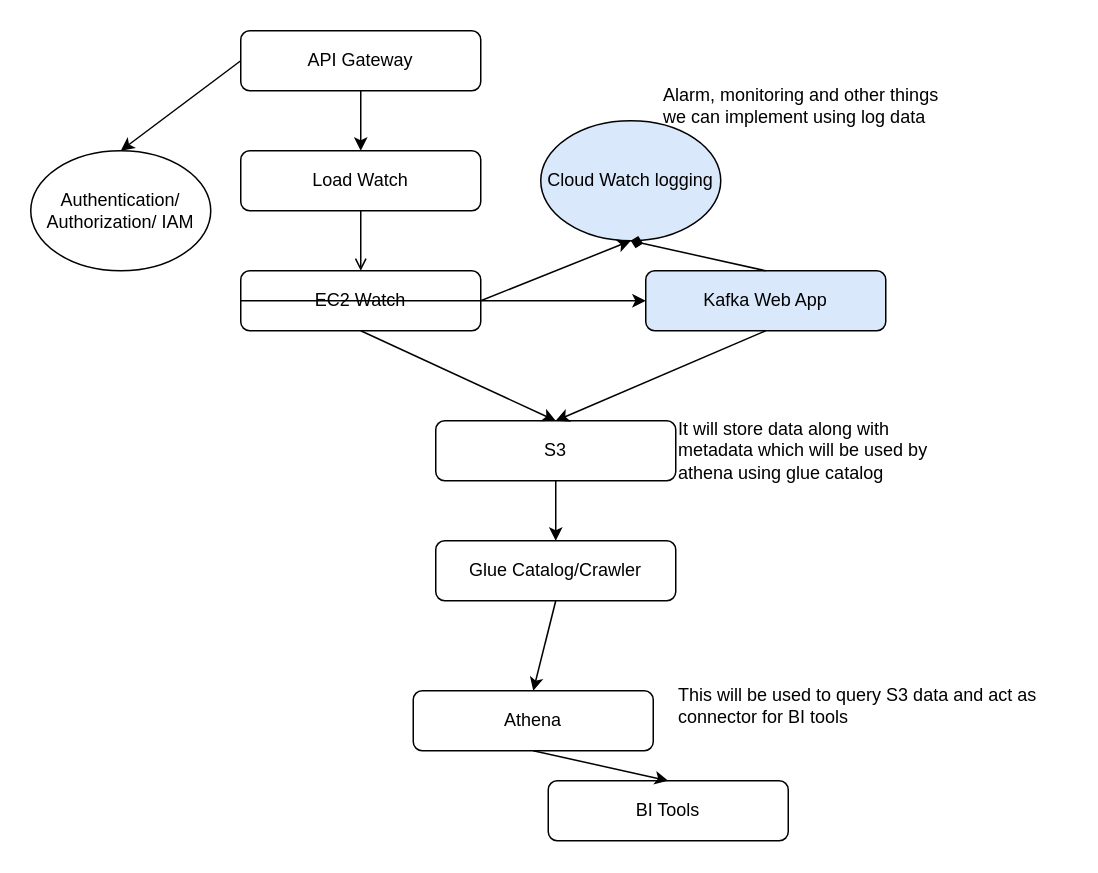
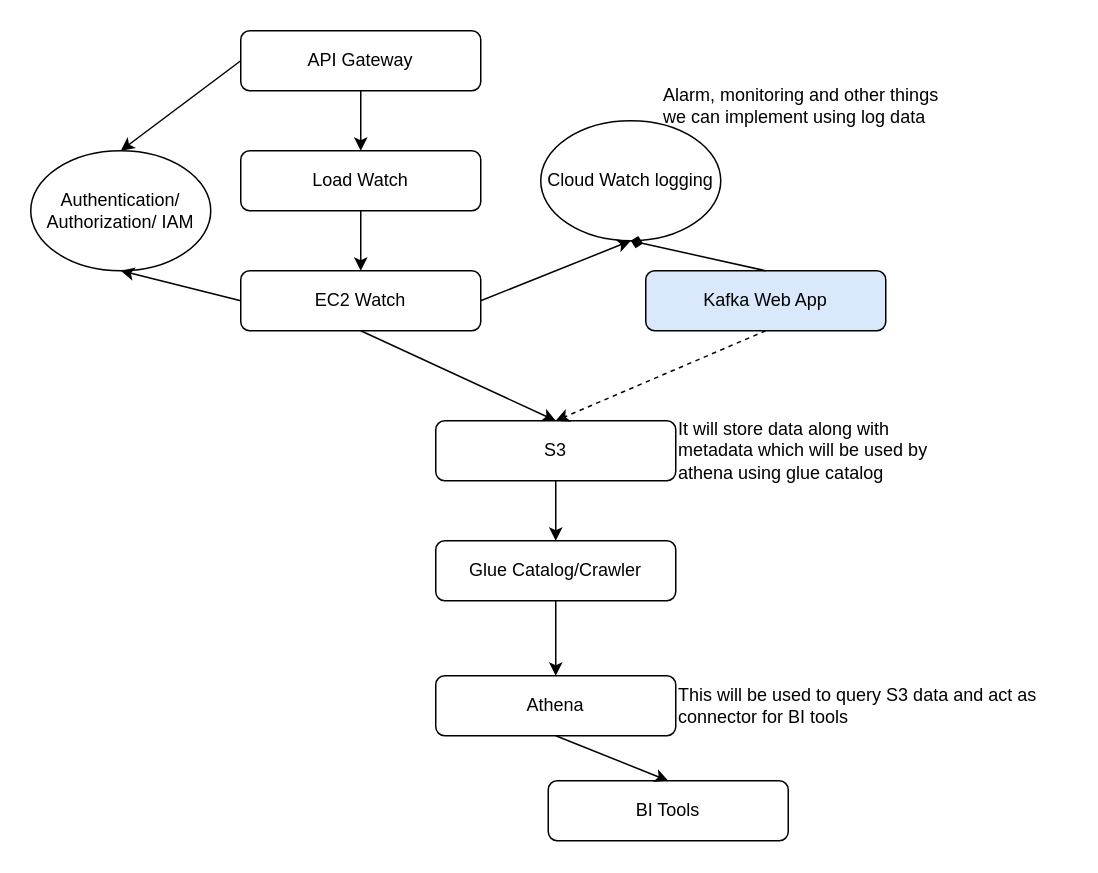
node "Cloud Watch logging": fillcolor #dae8fc -> #ffffff
edge "Load Watch" -> "EC2 Watch": arrowhead open -> classic
edge "EC2 Watch" -> "Kafka Web App": now "EC2 Watch" -> "Authentication/ Authorization/ IAM"
edge "Kafka Web App" -> "S3": style solid -> dashed
node "Athena": moved (533, 721) -> (556, 706)
